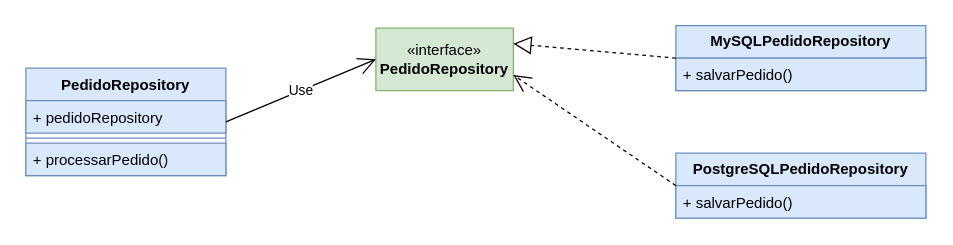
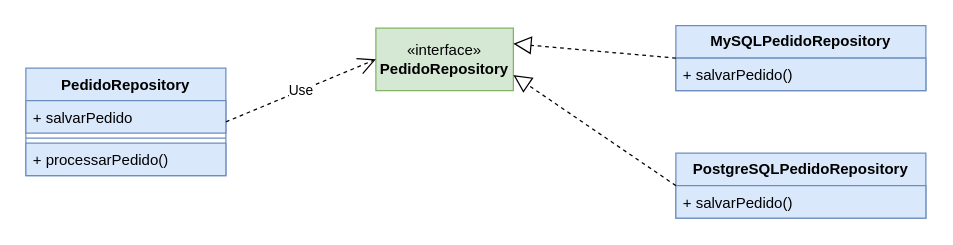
edge "PostgreSQLPedidoRepository" -> "«interface» PedidoRepository": arrowhead open -> block
edge "PedidoRepository" -> "«interface» PedidoRepository": style solid -> dashed
node "+ pedidoRepository": label "+ pedidoRepository" -> "+ salvarPedido"
